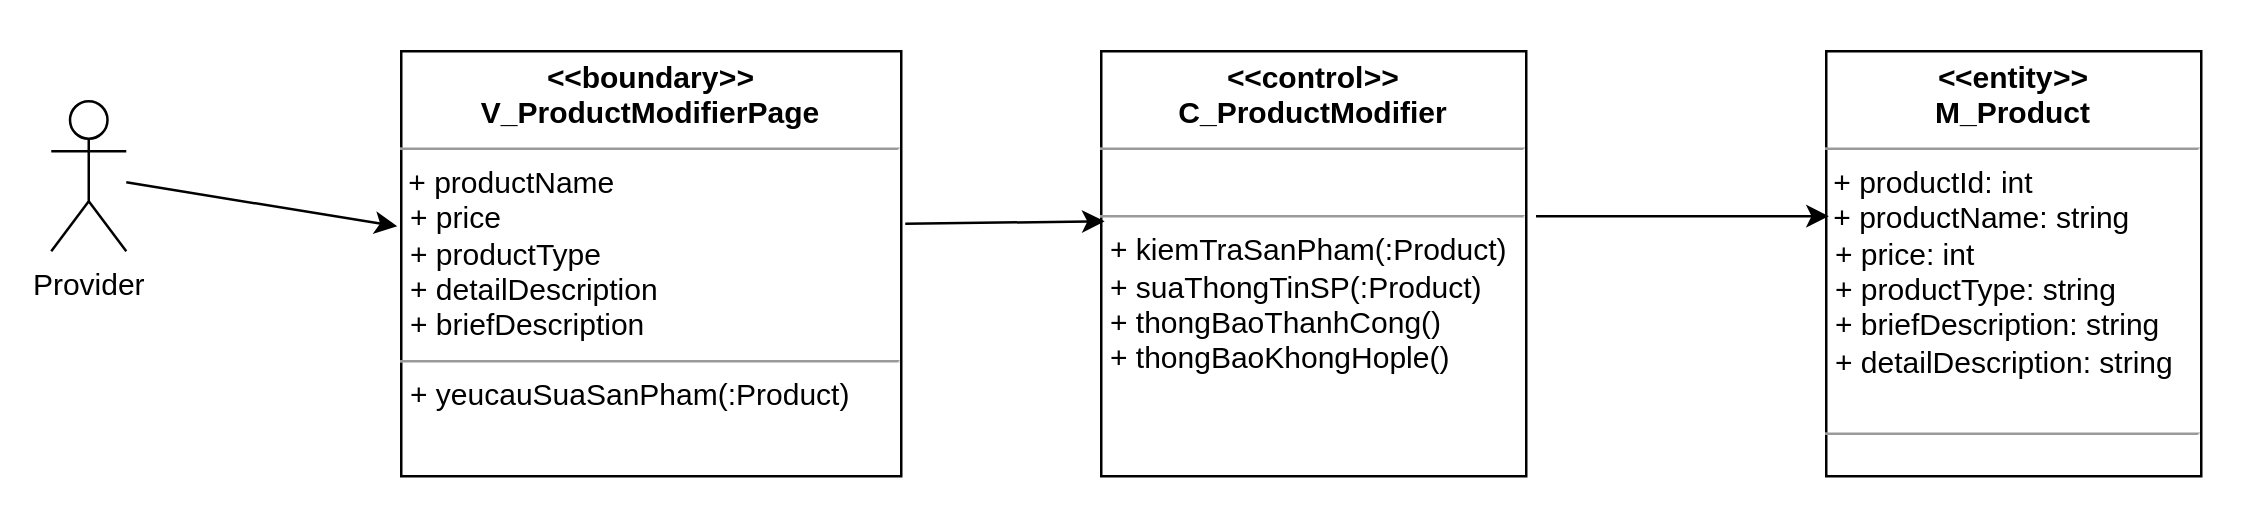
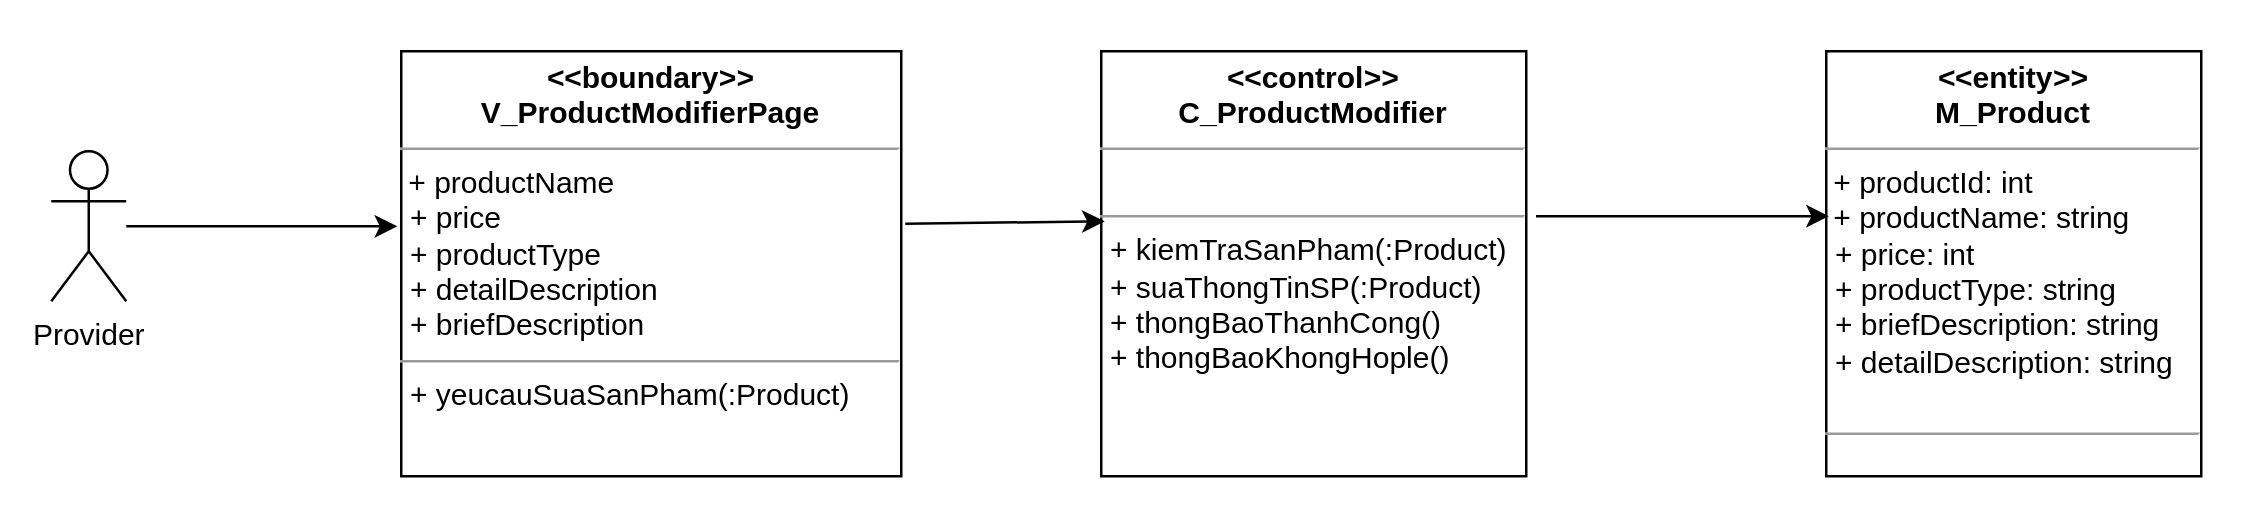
node "Provider": moved (89, 176) -> (89, 226)
